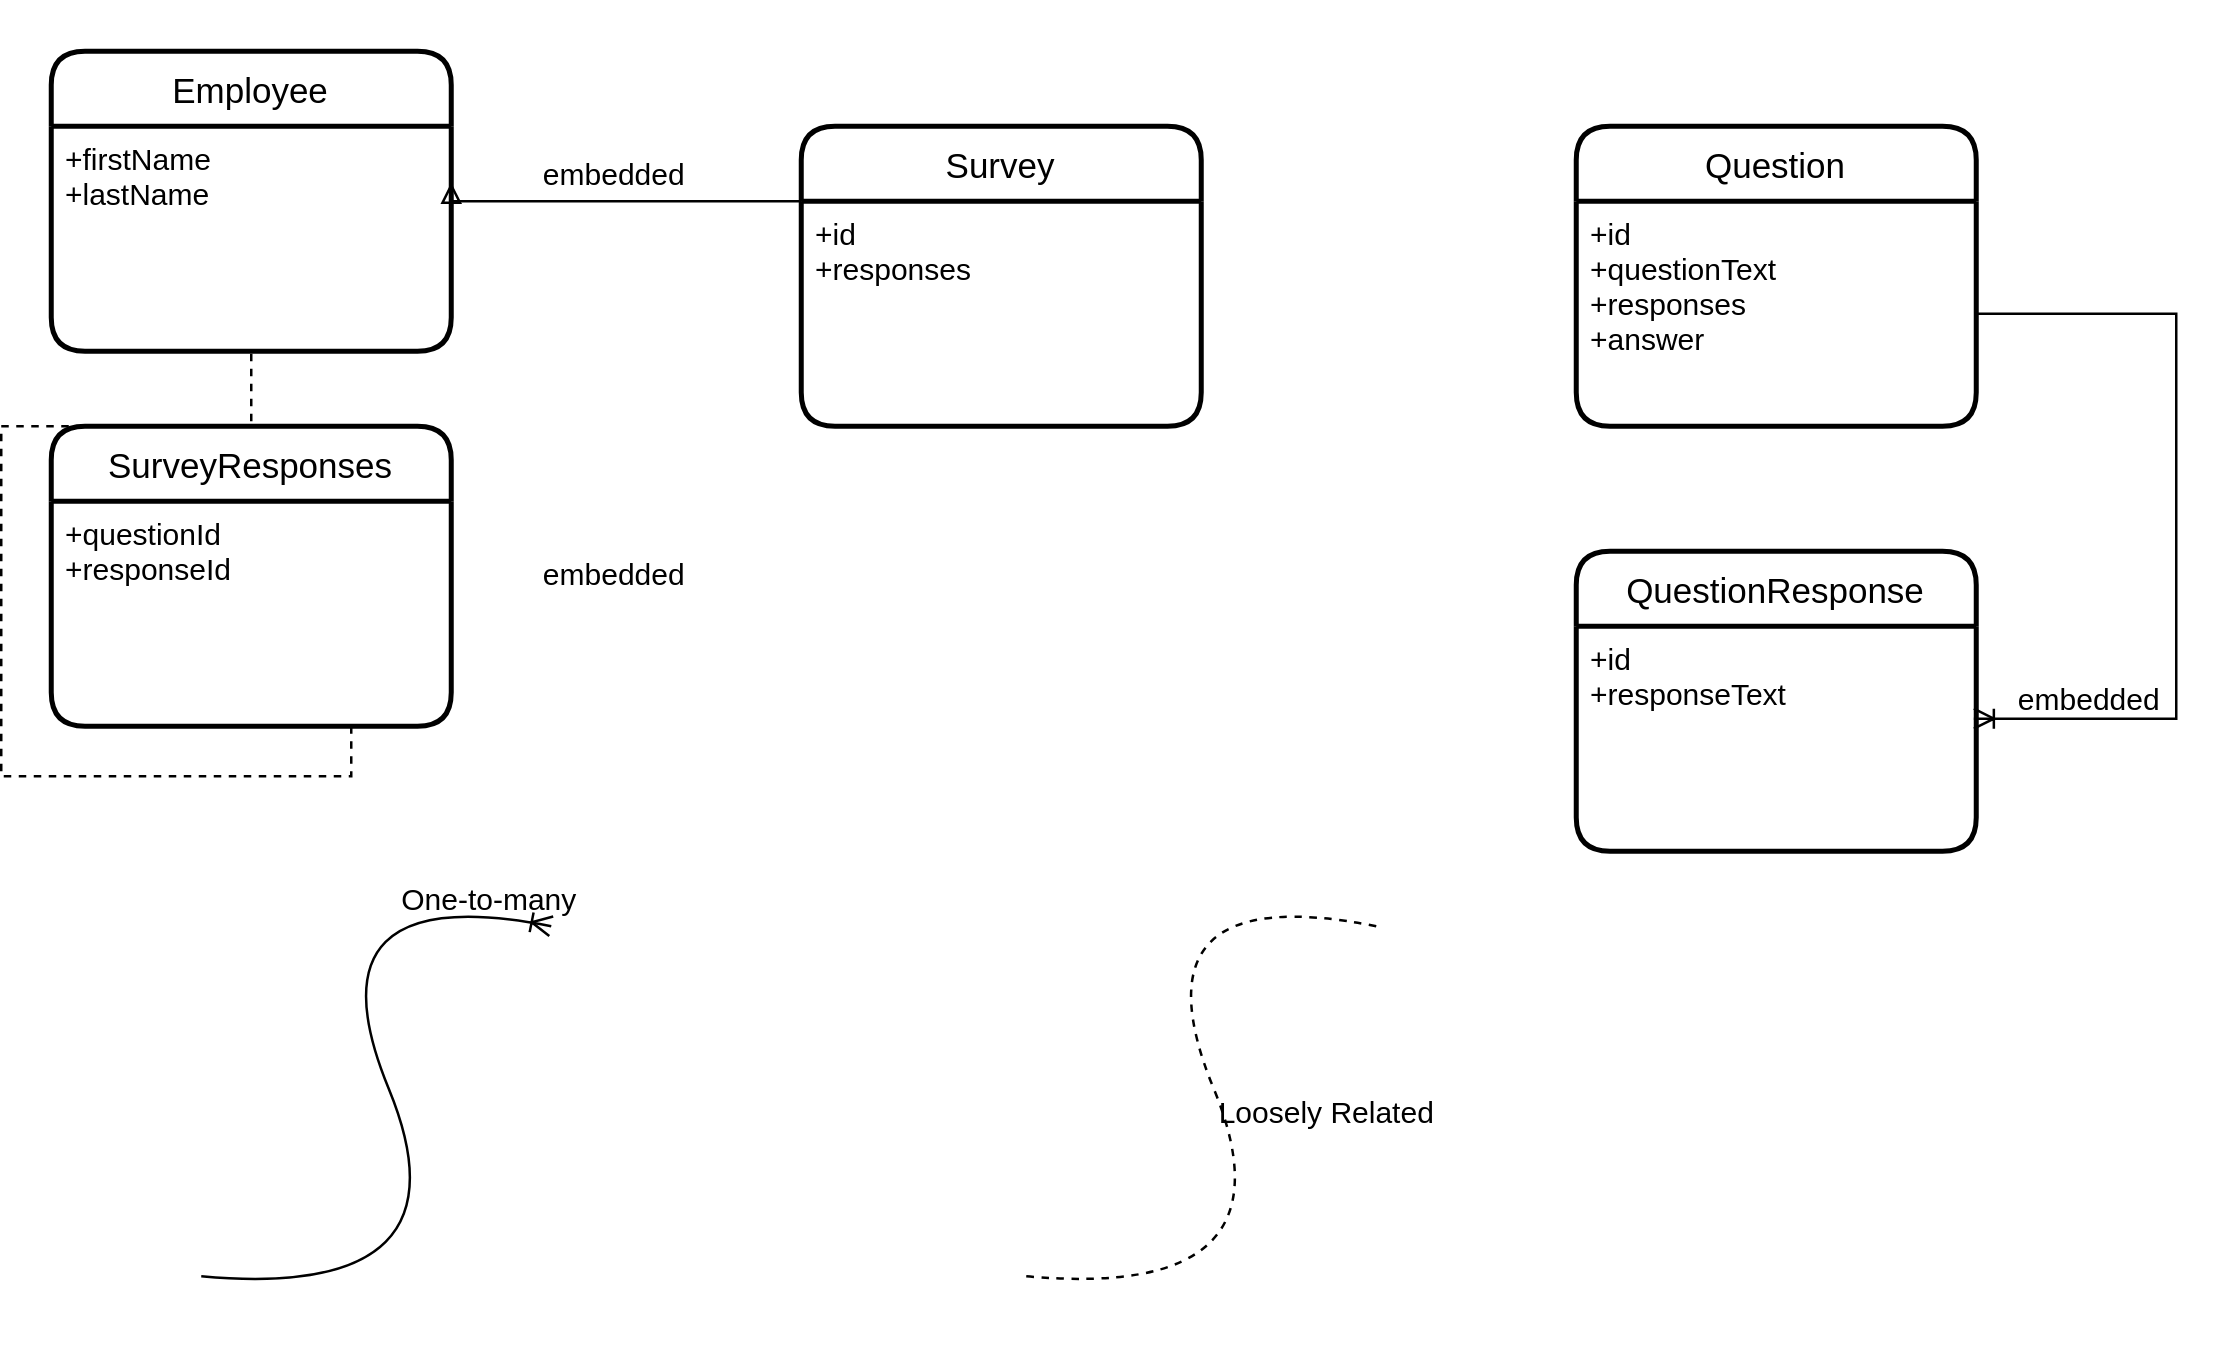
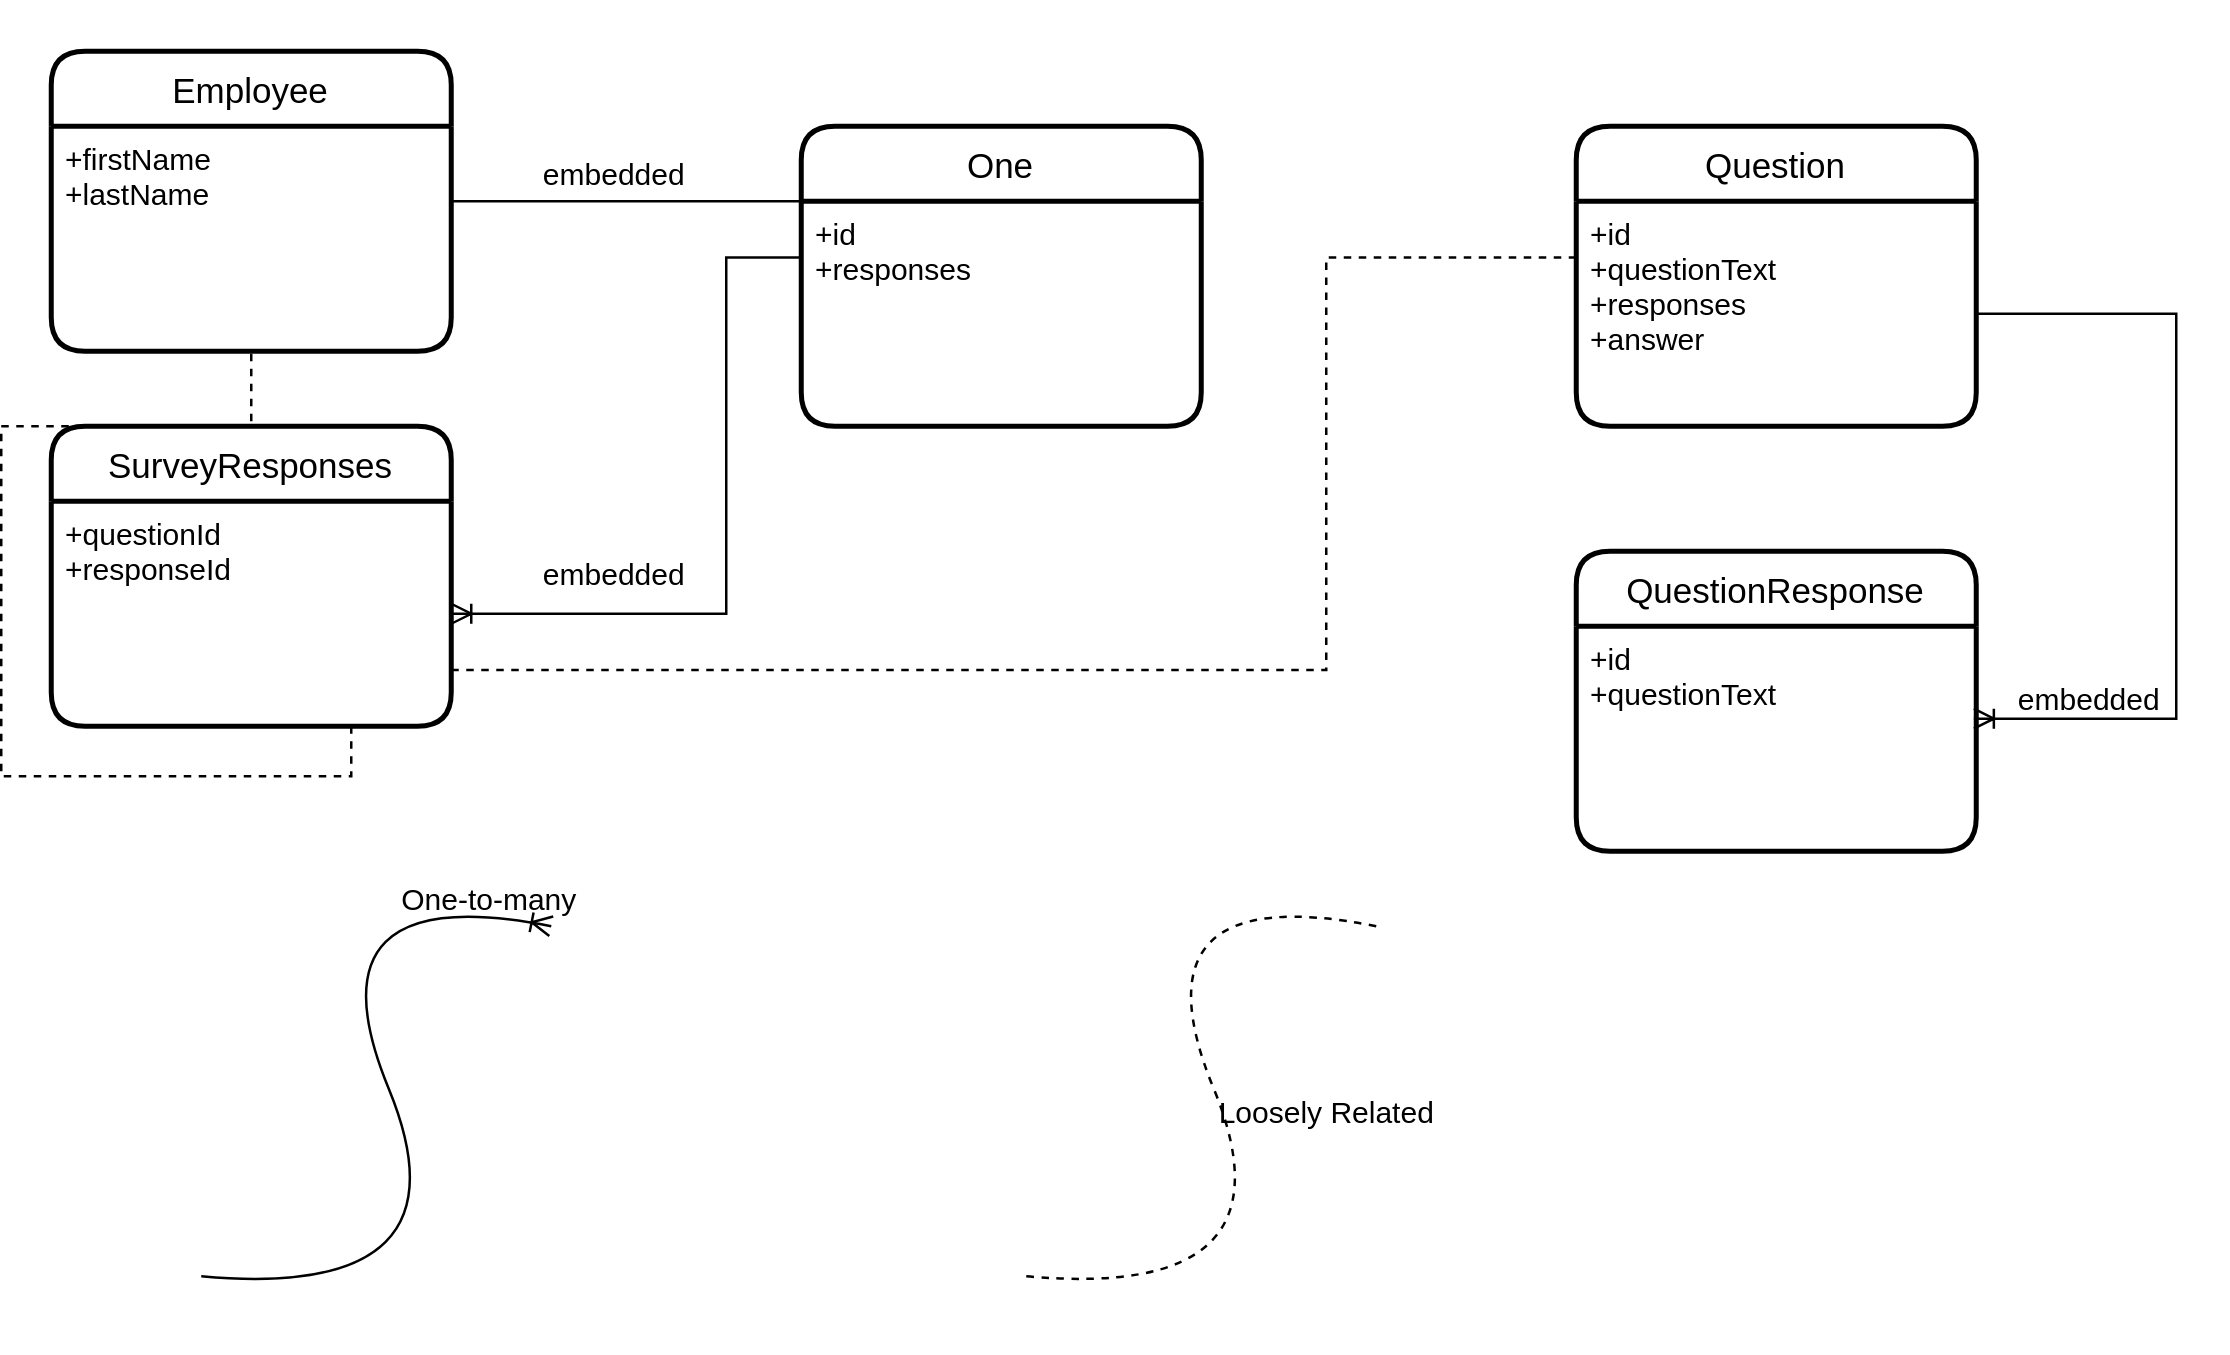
node "Survey": label "Survey" -> "One"
edge "+id +responses" -> "+firstName +lastName": arrowhead block -> none
edge "+id +responses" -> "+questionId +responseId": added
node "+id +responseText": label "+id +responseText" -> "+id +questionText"
edge "+id +questionText +responses +answer" -- "+questionId +responseId": added
